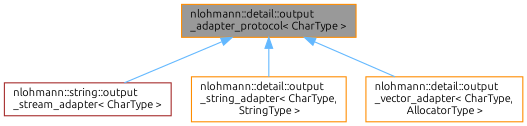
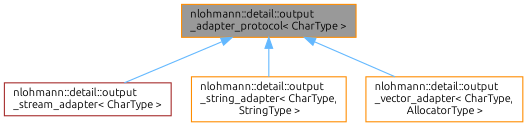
node "nlohmann::string::output _stream_adapter< CharType >": label "nlohmann::string::output _stream_adapter< CharType >" -> "nlohmann::detail::output _stream_adapter< CharType >"
